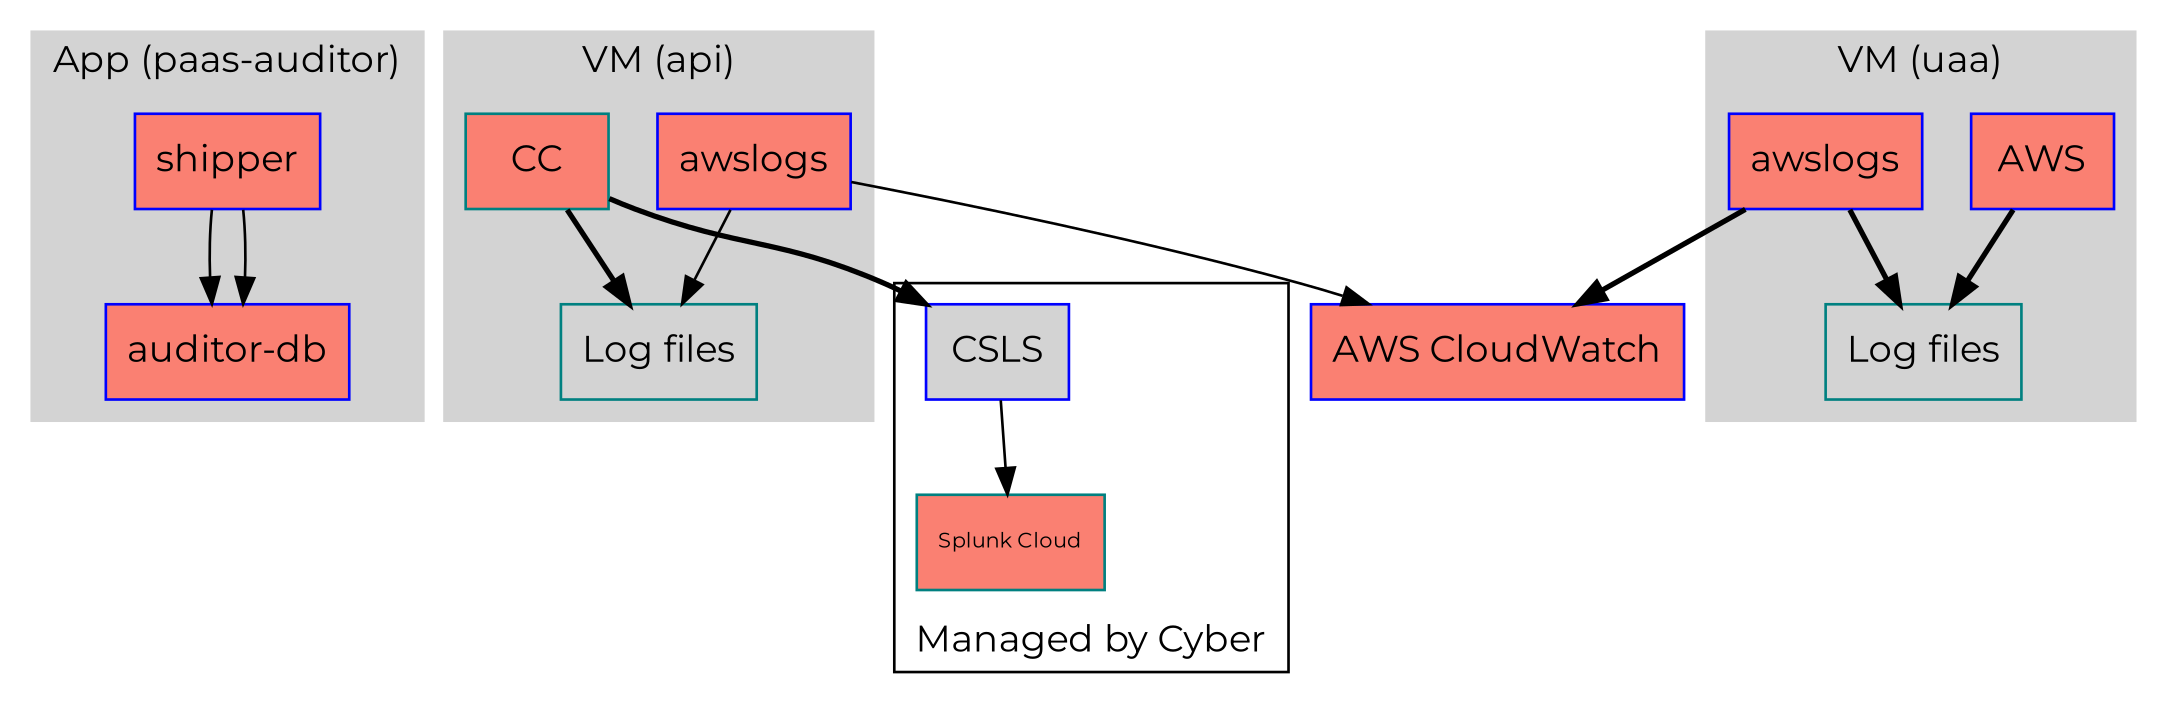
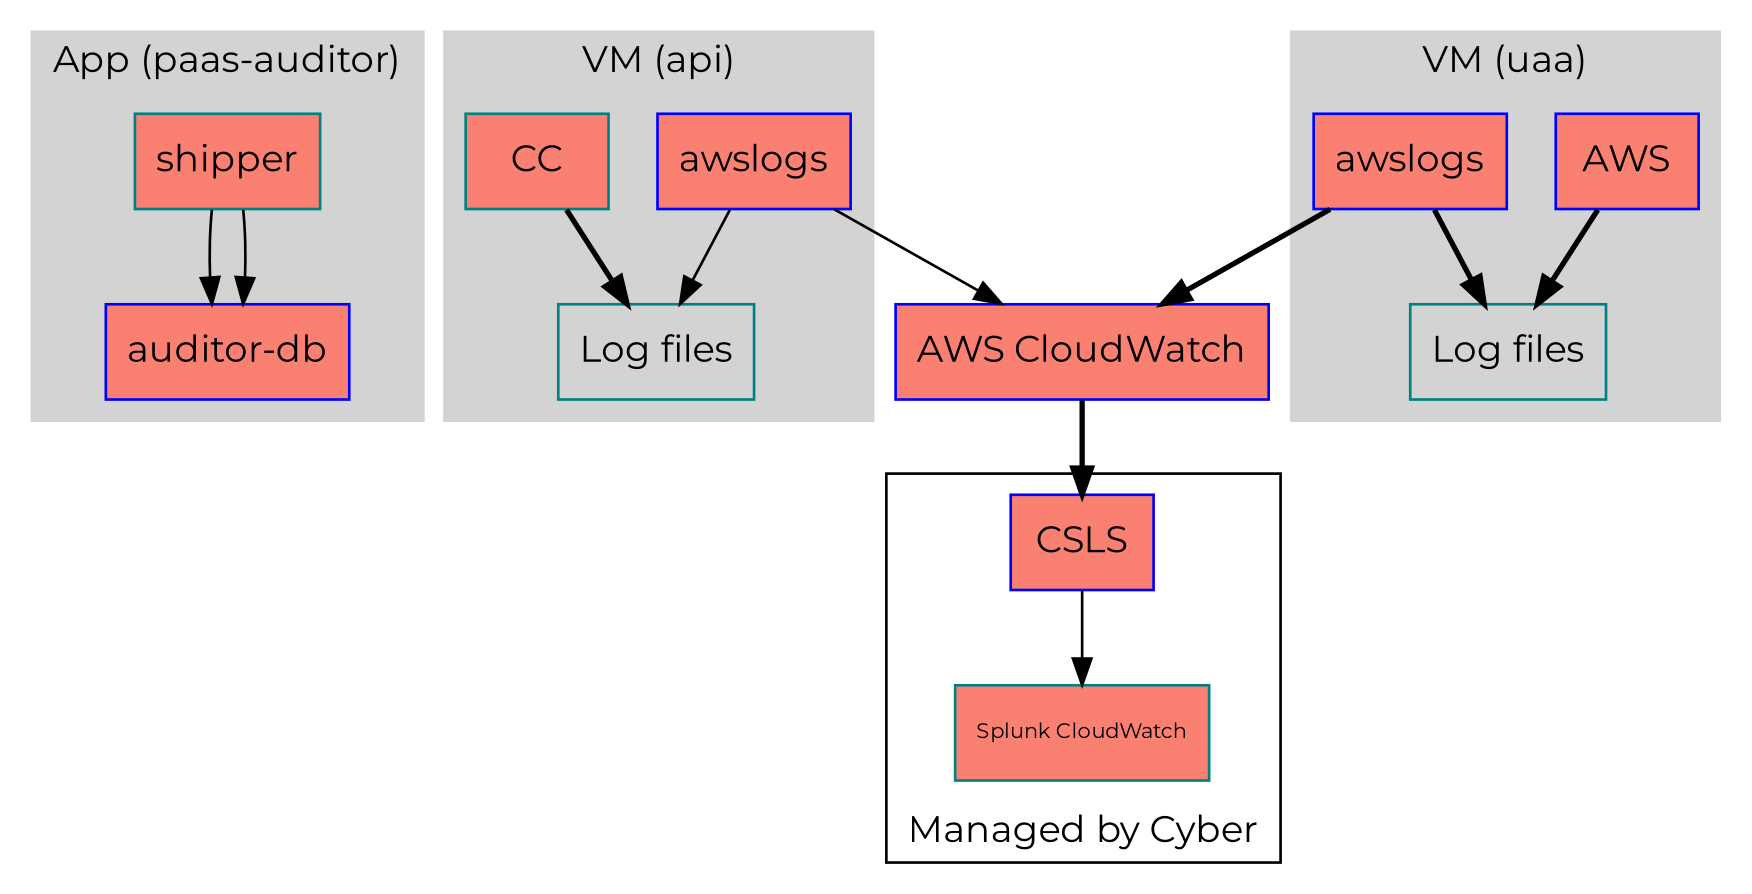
node "shipper": color blue -> teal
edge "CC" -> "CSLS": now "AWS CloudWatch" -> "CSLS"
node "CSLS": fillcolor lightgrey -> salmon
node "Splunk Cloud": label "Splunk Cloud" -> "Splunk CloudWatch"
